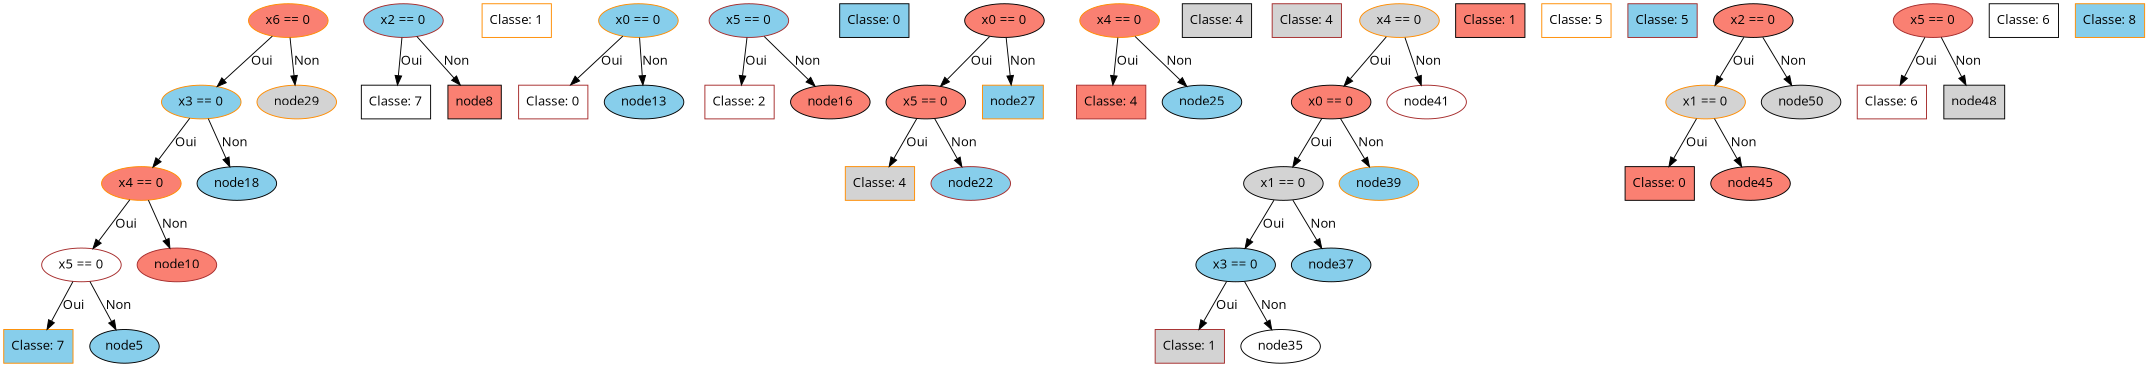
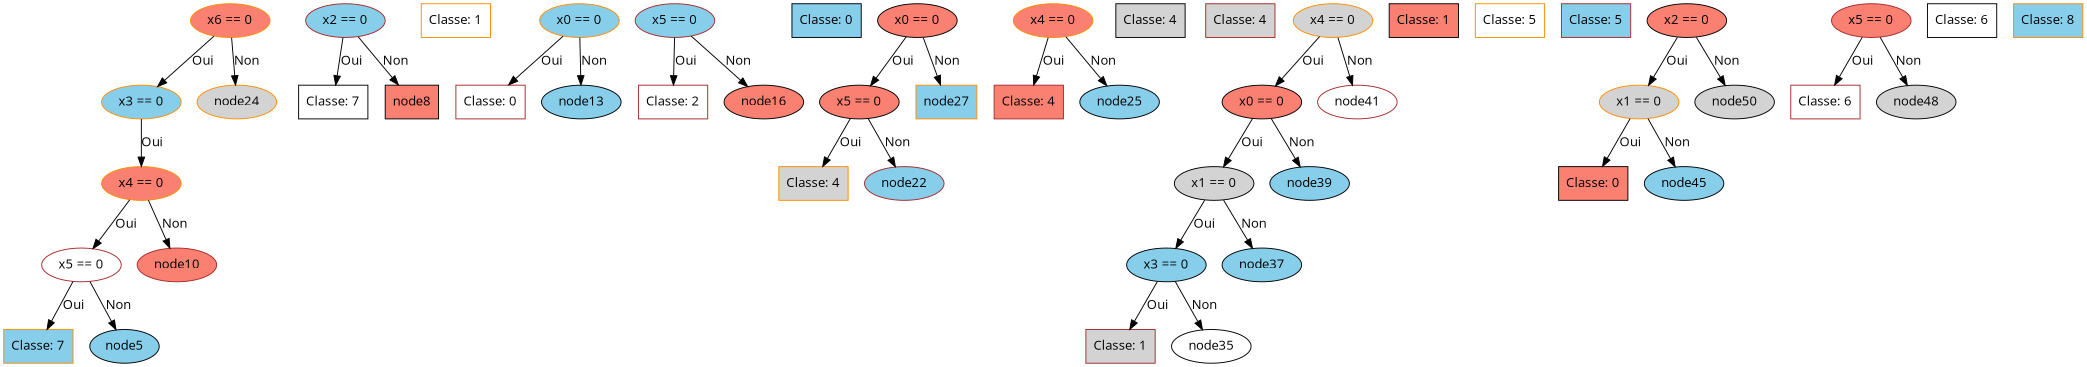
node "node29": label "node29" -> "node24"
node "node48": shape box -> ellipse
node "node18": removed
node "node39": color darkorange -> black
node "node45": fillcolor salmon -> skyblue
